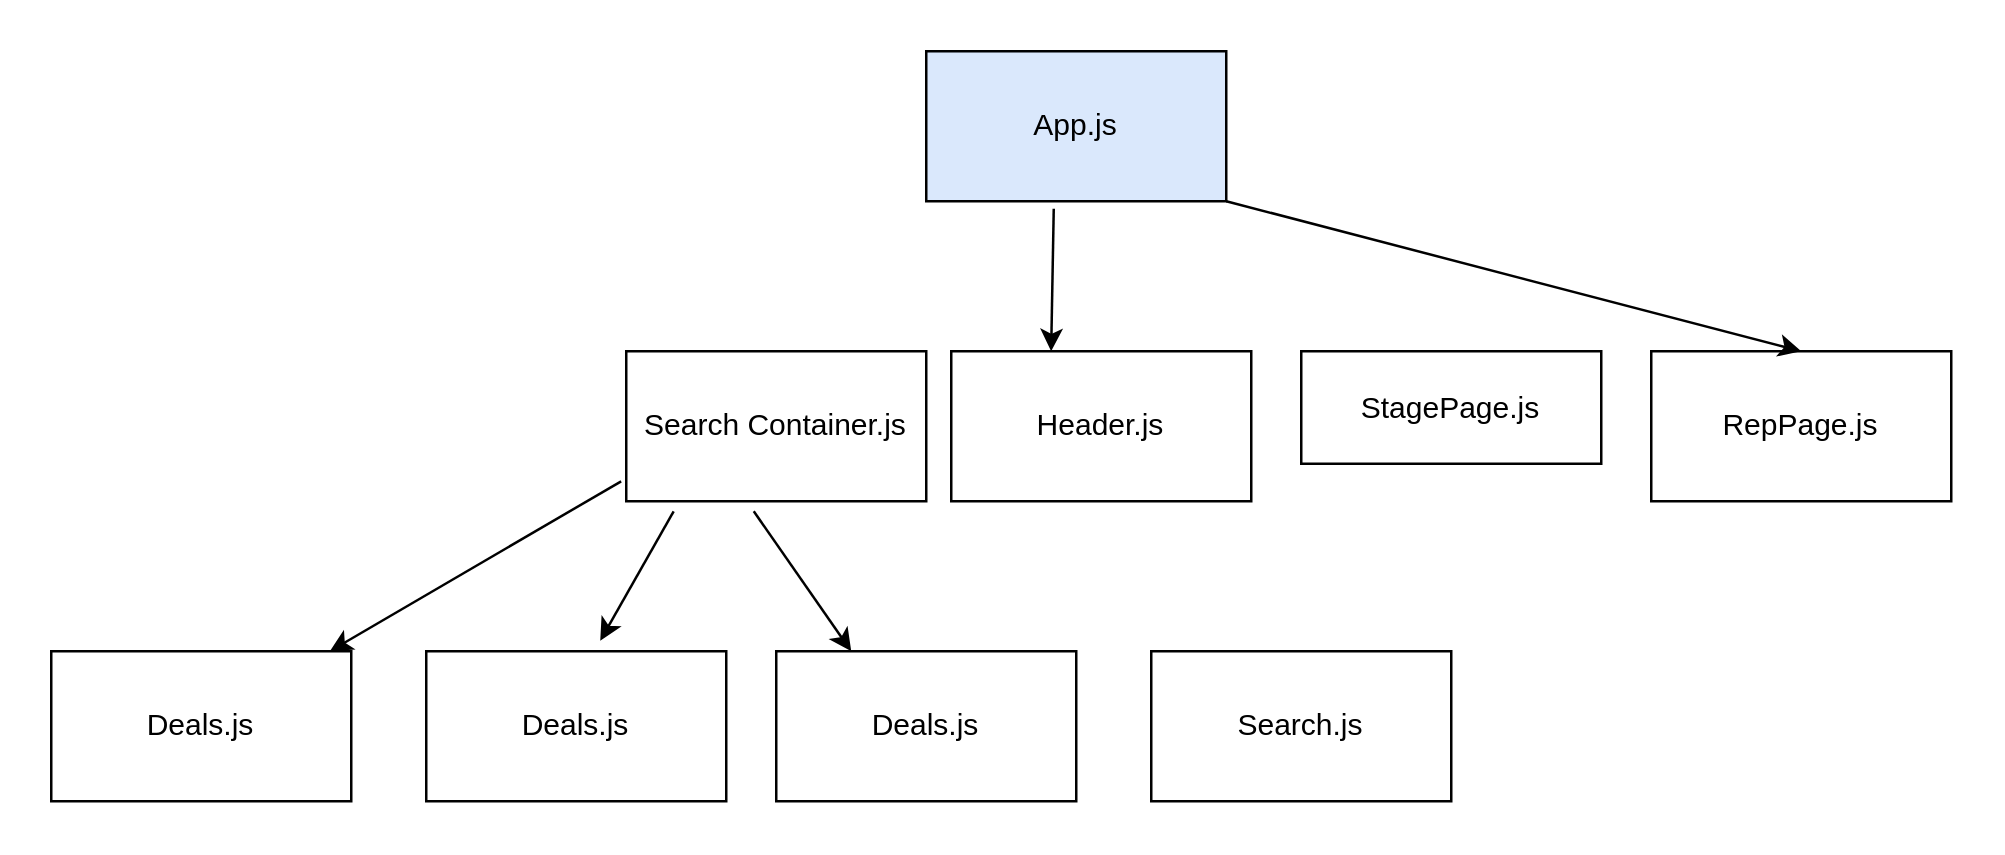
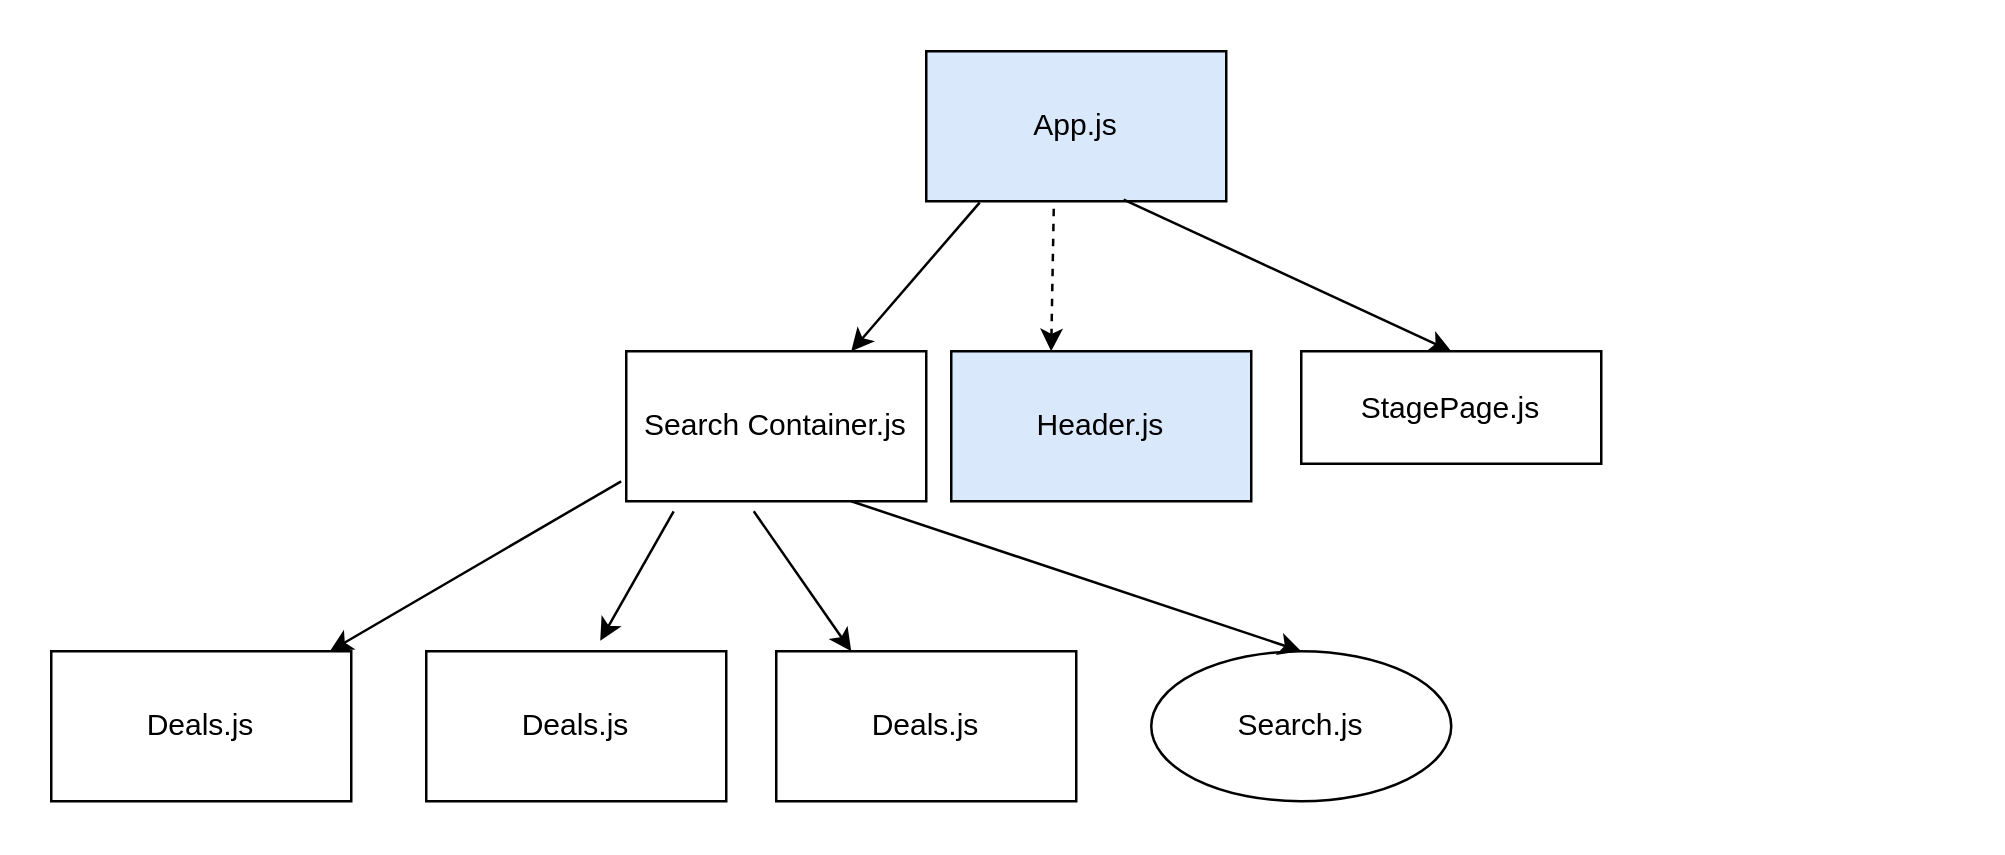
edge "App.js" -> "Header.js": style solid -> dashed
edge "App.js" -> "Search Container.js": added
edge "App.js" -> "StagePage.js": added
edge "App.js" -> "RepPage.js": removed
node "Header.js": fillcolor #ffffff -> #dae8fc
node "RepPage.js": removed
edge "Search Container.js" -> "Search.js": added
node "Search.js": shape rectangle -> ellipse
